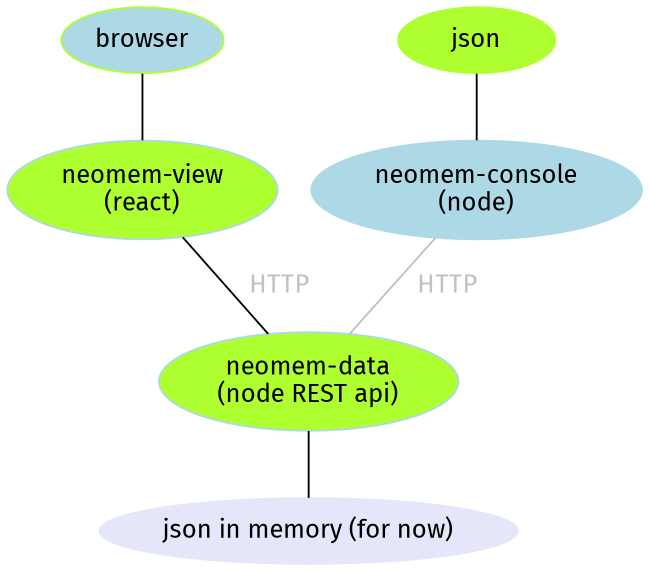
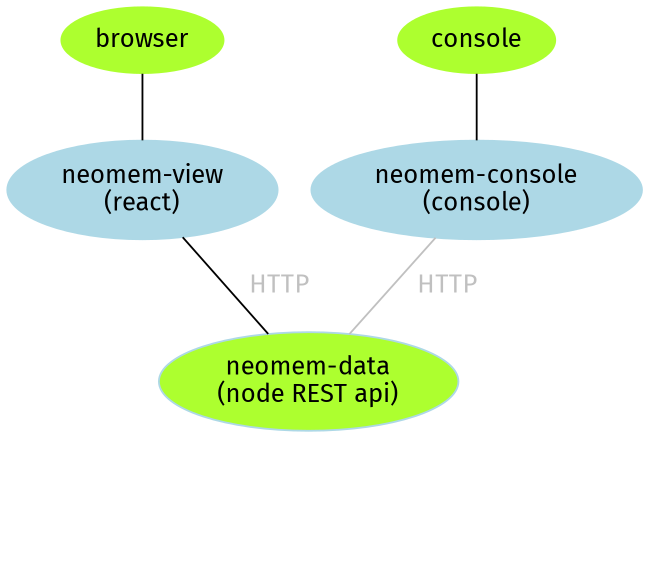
node "browser": fillcolor lightblue -> greenyellow
node "json": label "json" -> "console"
node "neomem-view (react)": fillcolor greenyellow -> lightblue
node "neomem-console (node)": label "neomem-console (node)" -> "neomem-console (console)"
node "json in memory (for now)": removed
